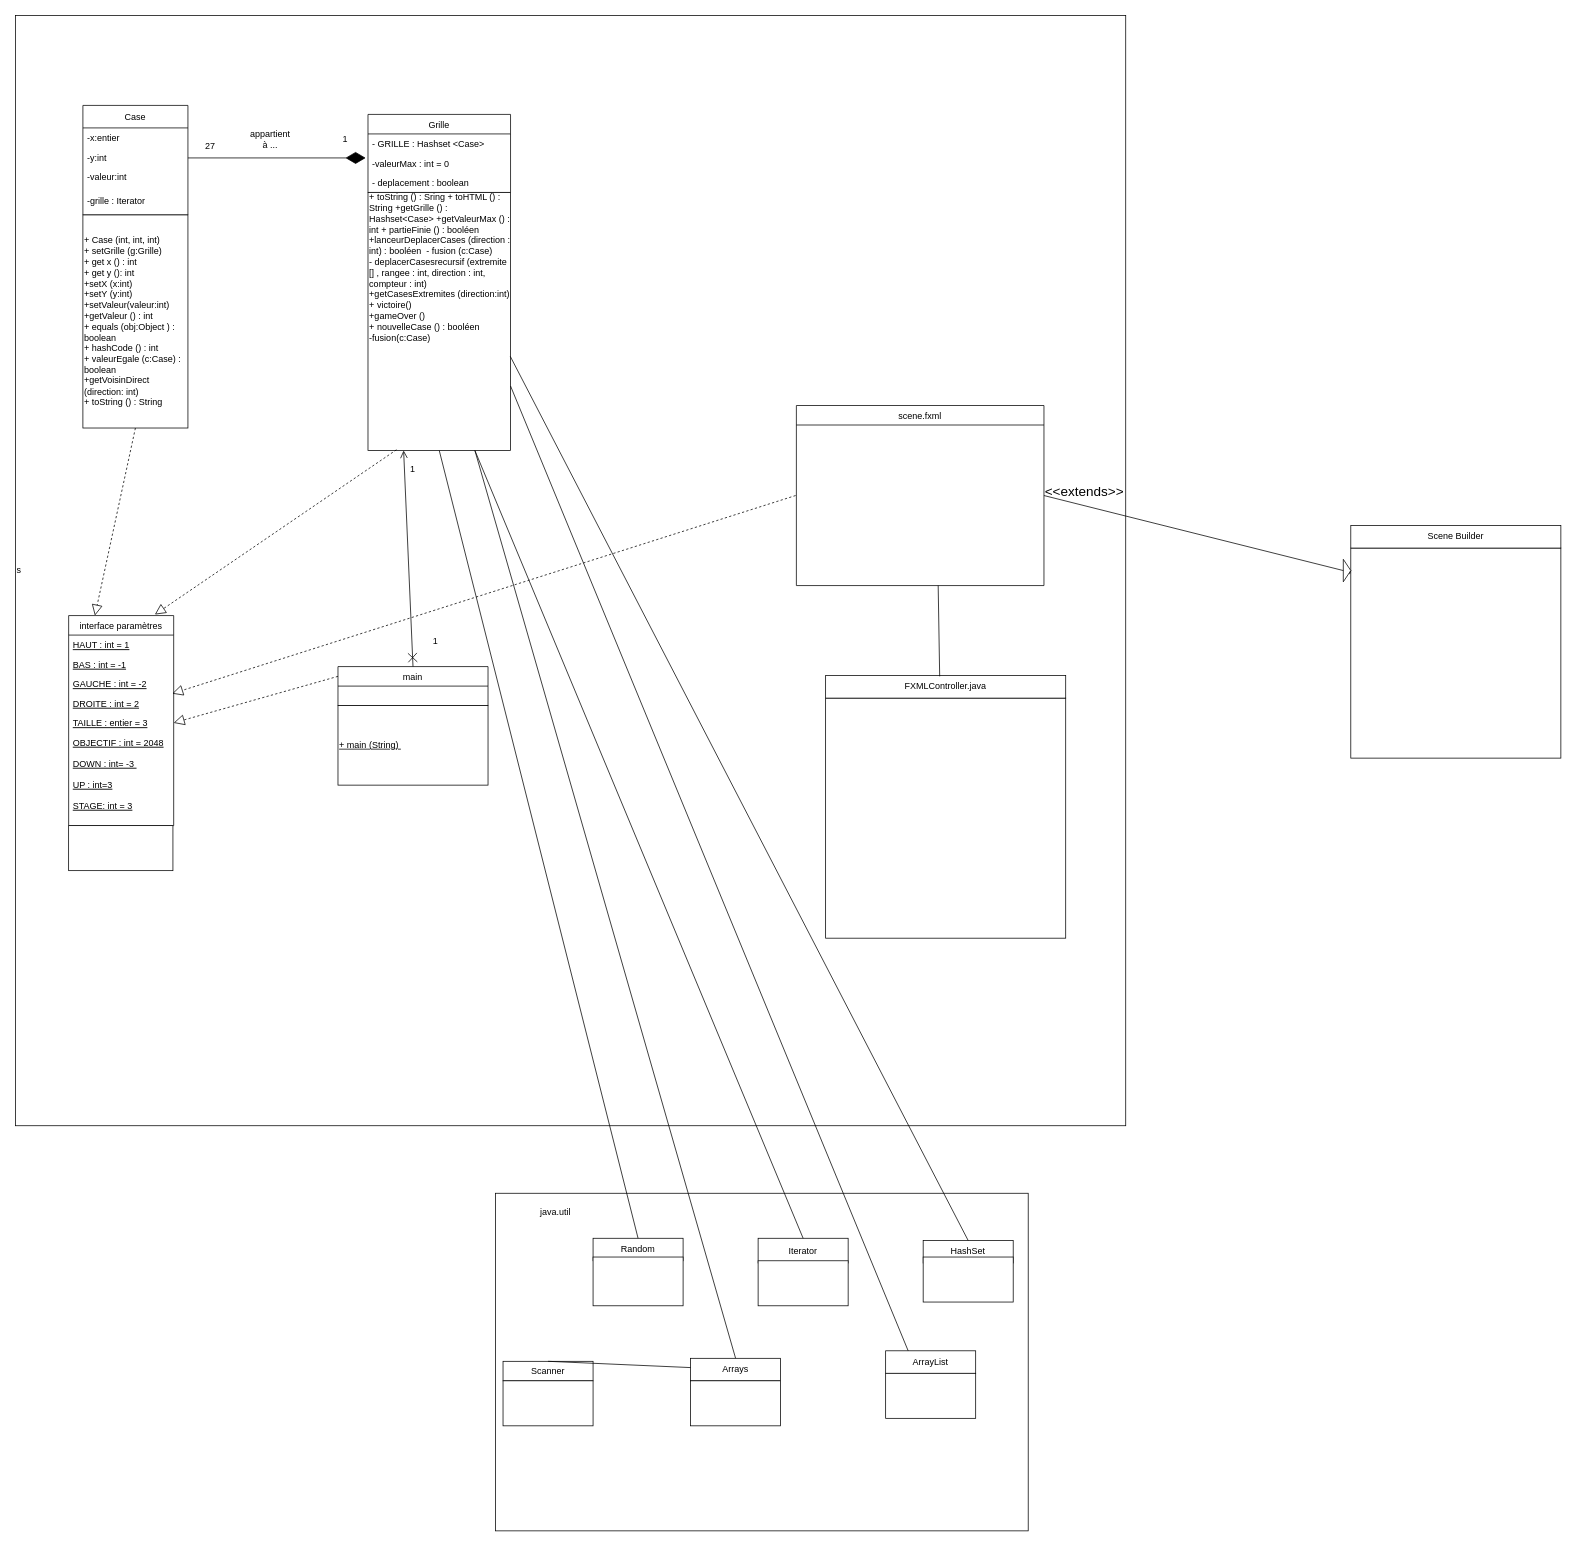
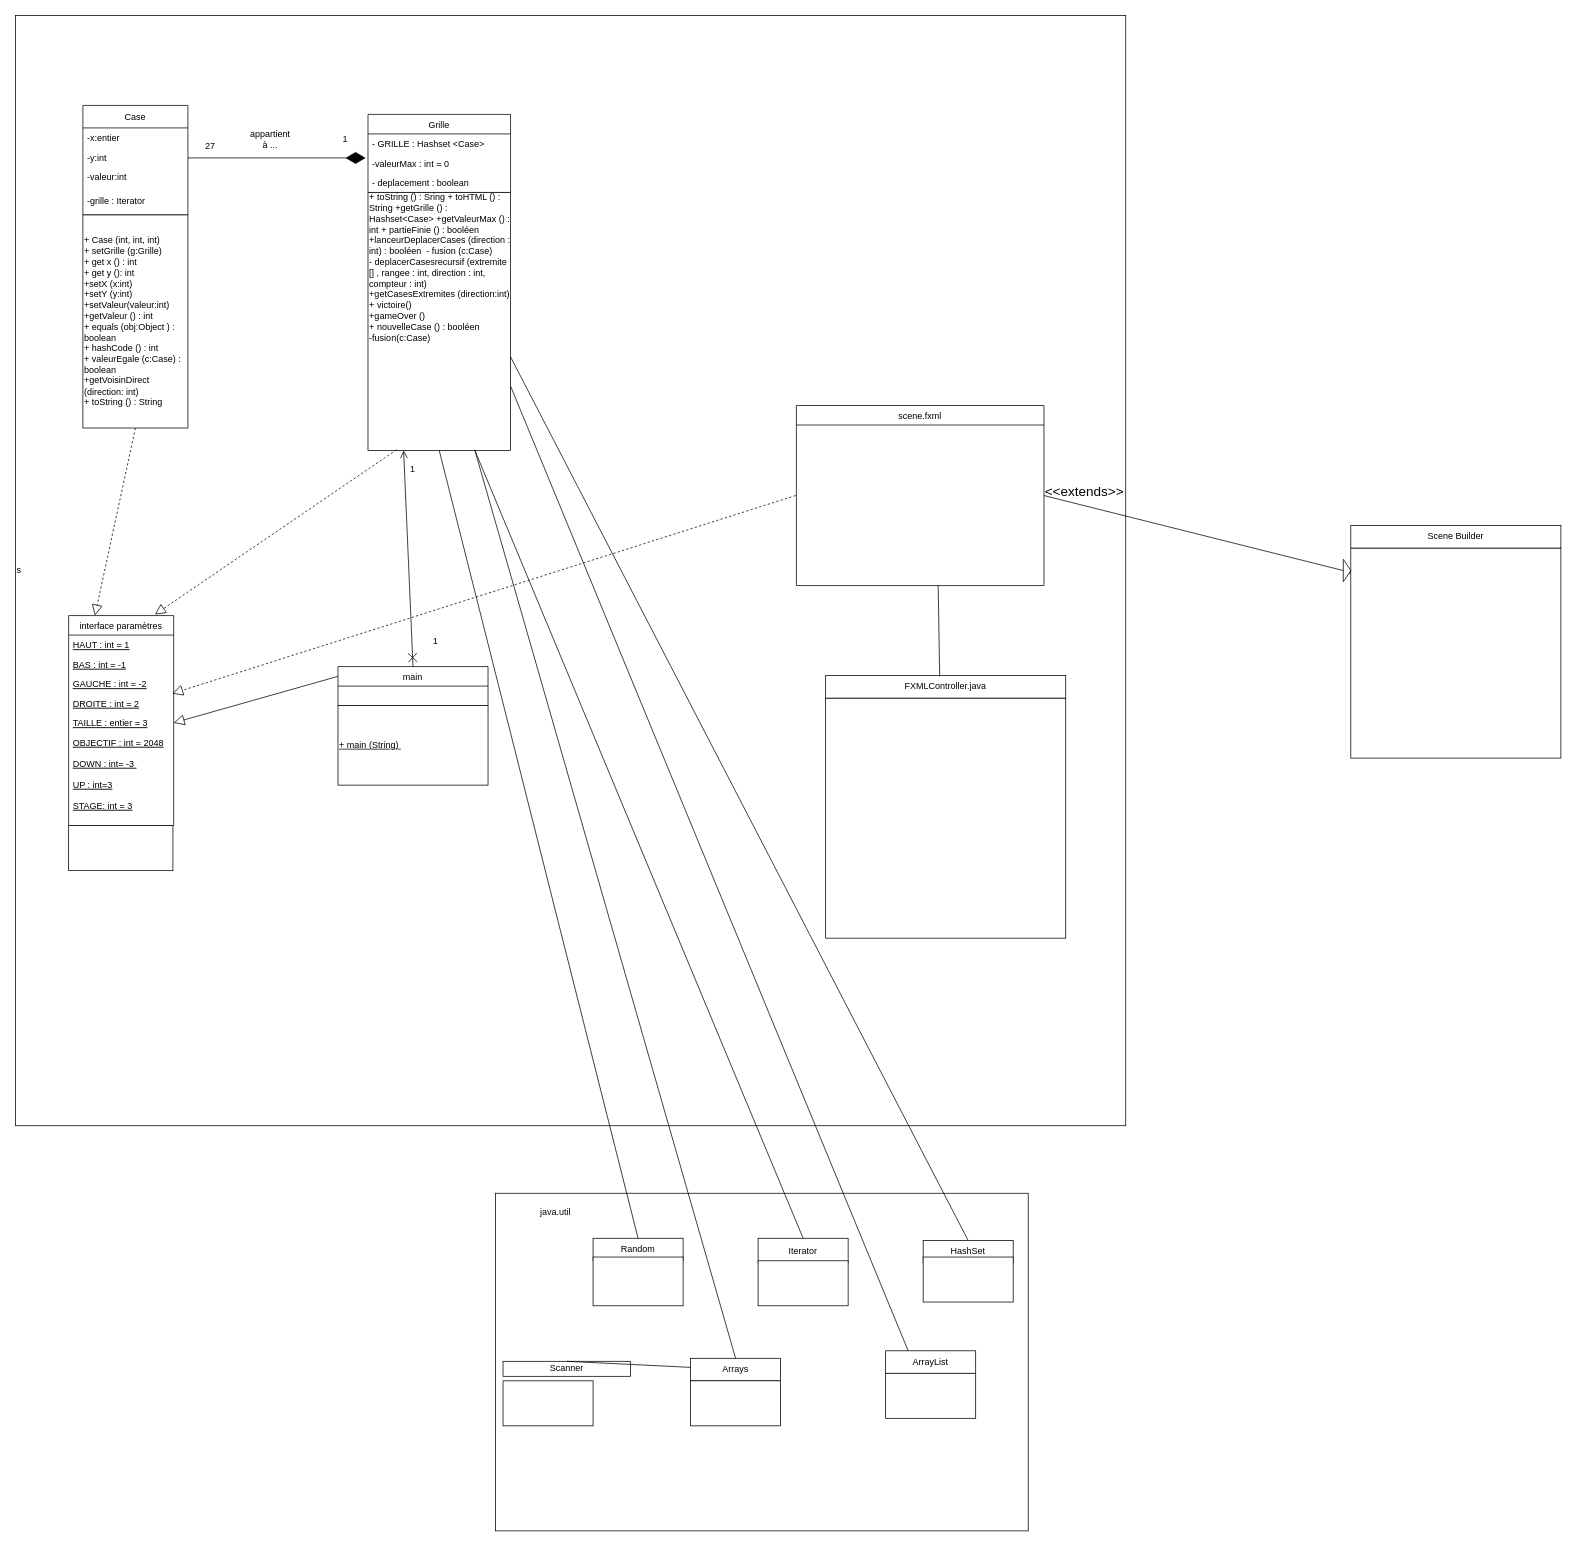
edge "main" -> "TAILLE : entier = 3": style dashed -> solid
node "Scanner": size 90x20 -> 128x15
